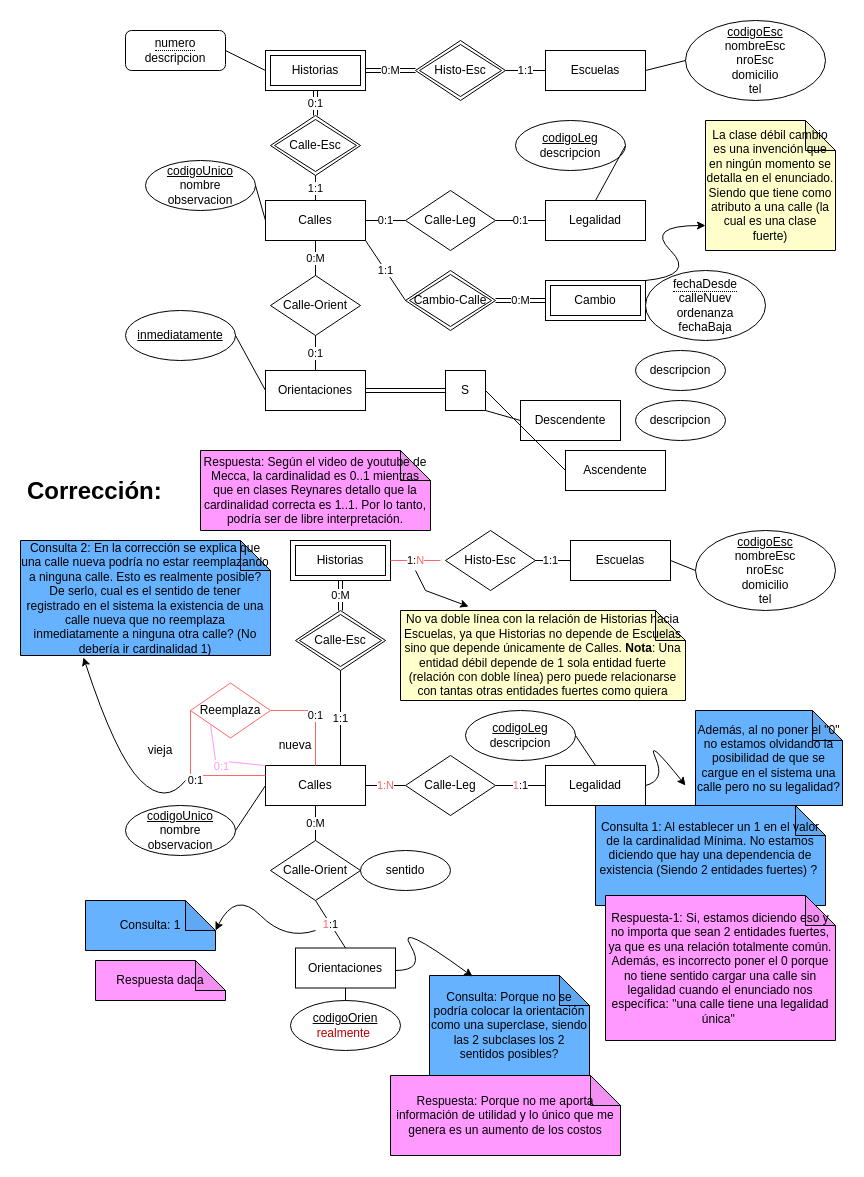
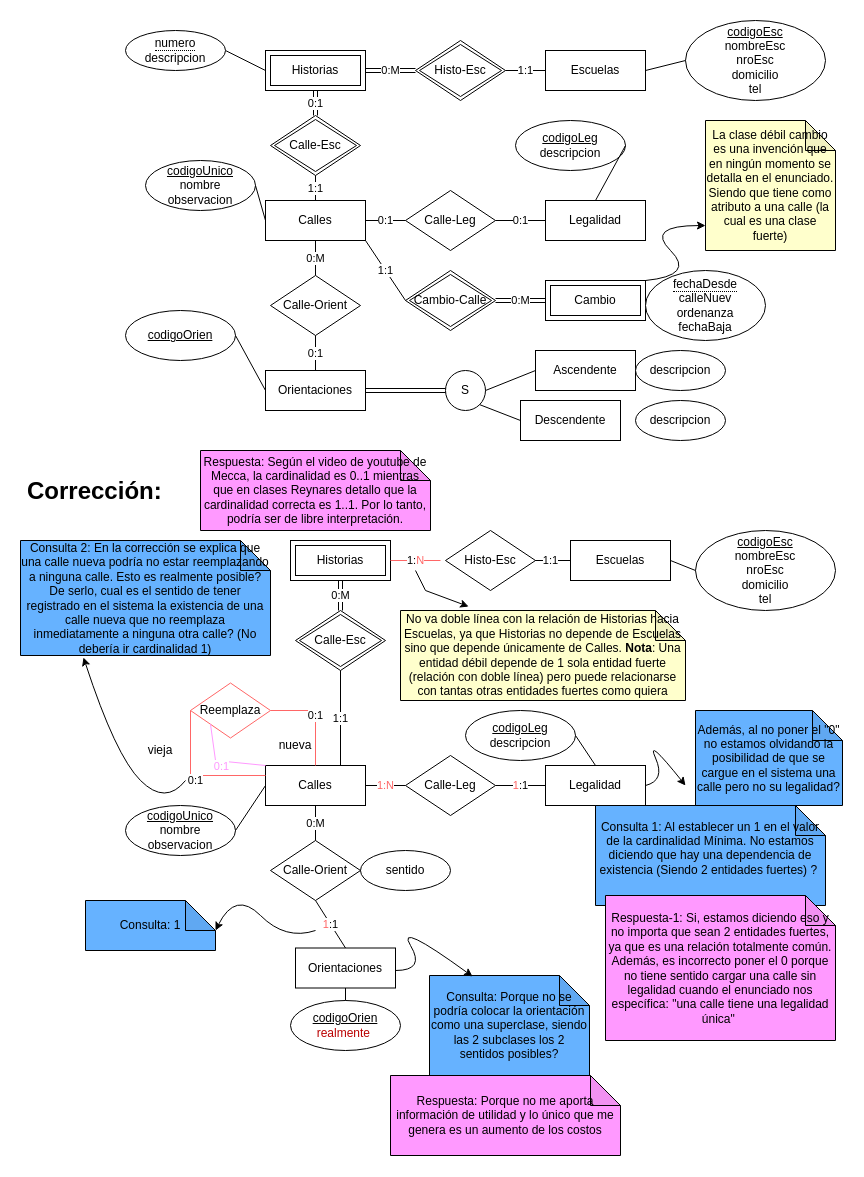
node "numero descripcion": shape rounded rectangle -> ellipse
node "inmediatamente": label "inmediatamente" -> "codigoOrien"
node "S": shape rectangle -> ellipse
node "Ascendente": moved (616, 471) -> (586, 371)
node "Respuesta dada": removed
